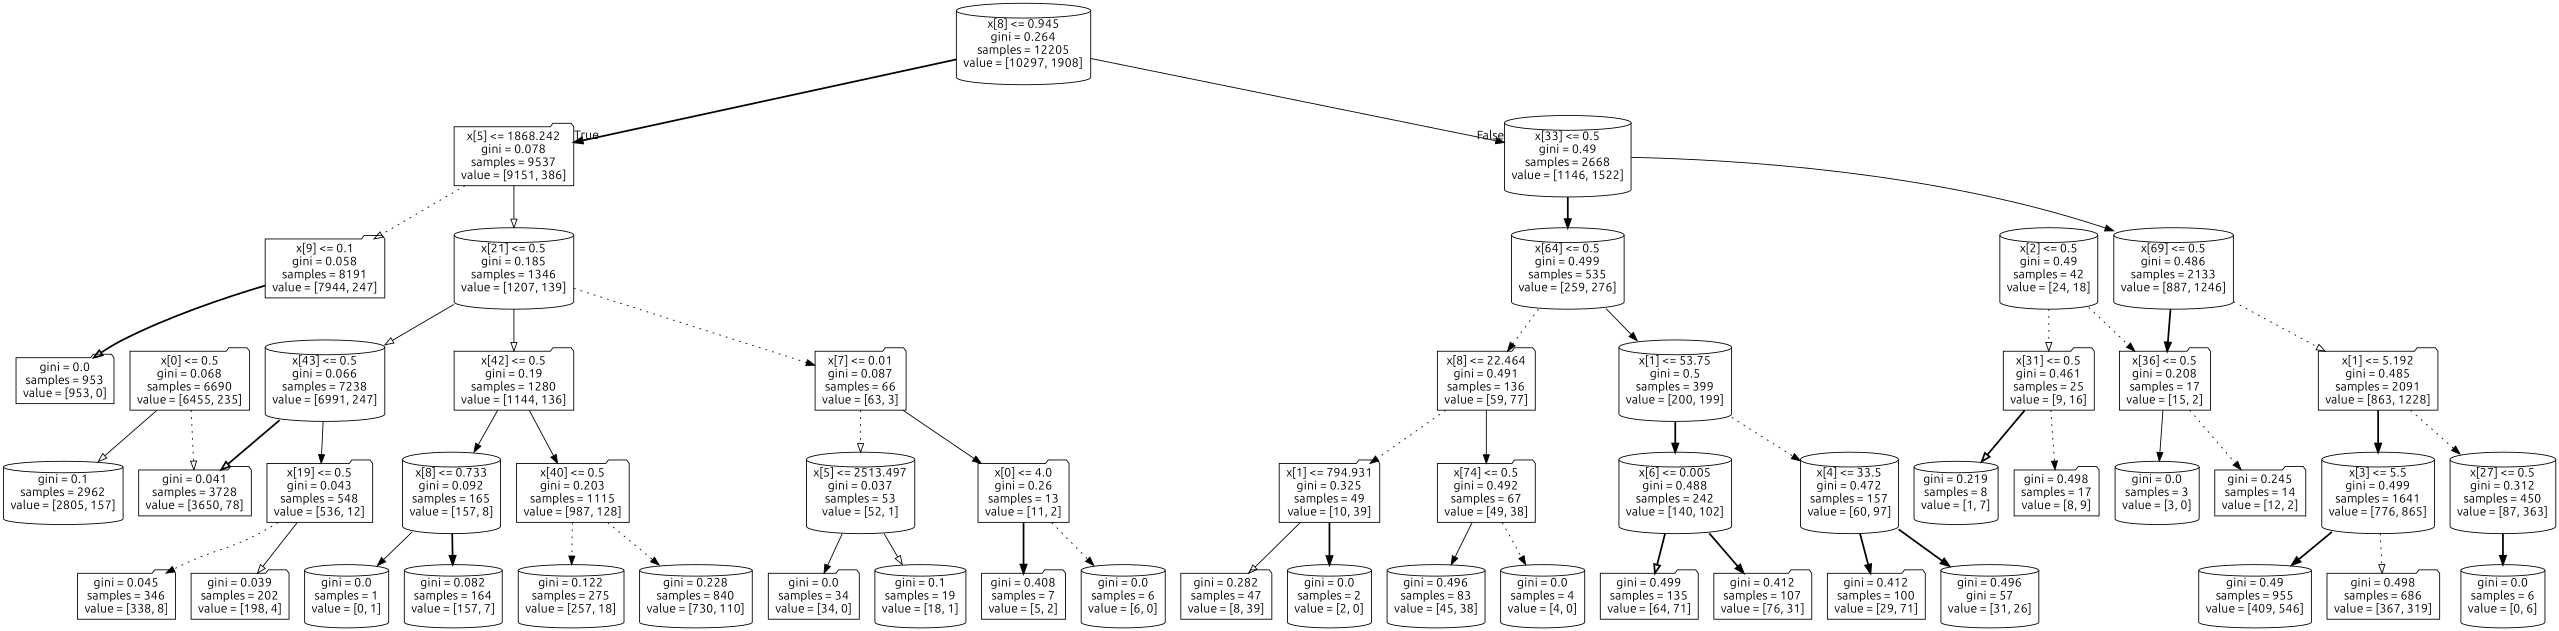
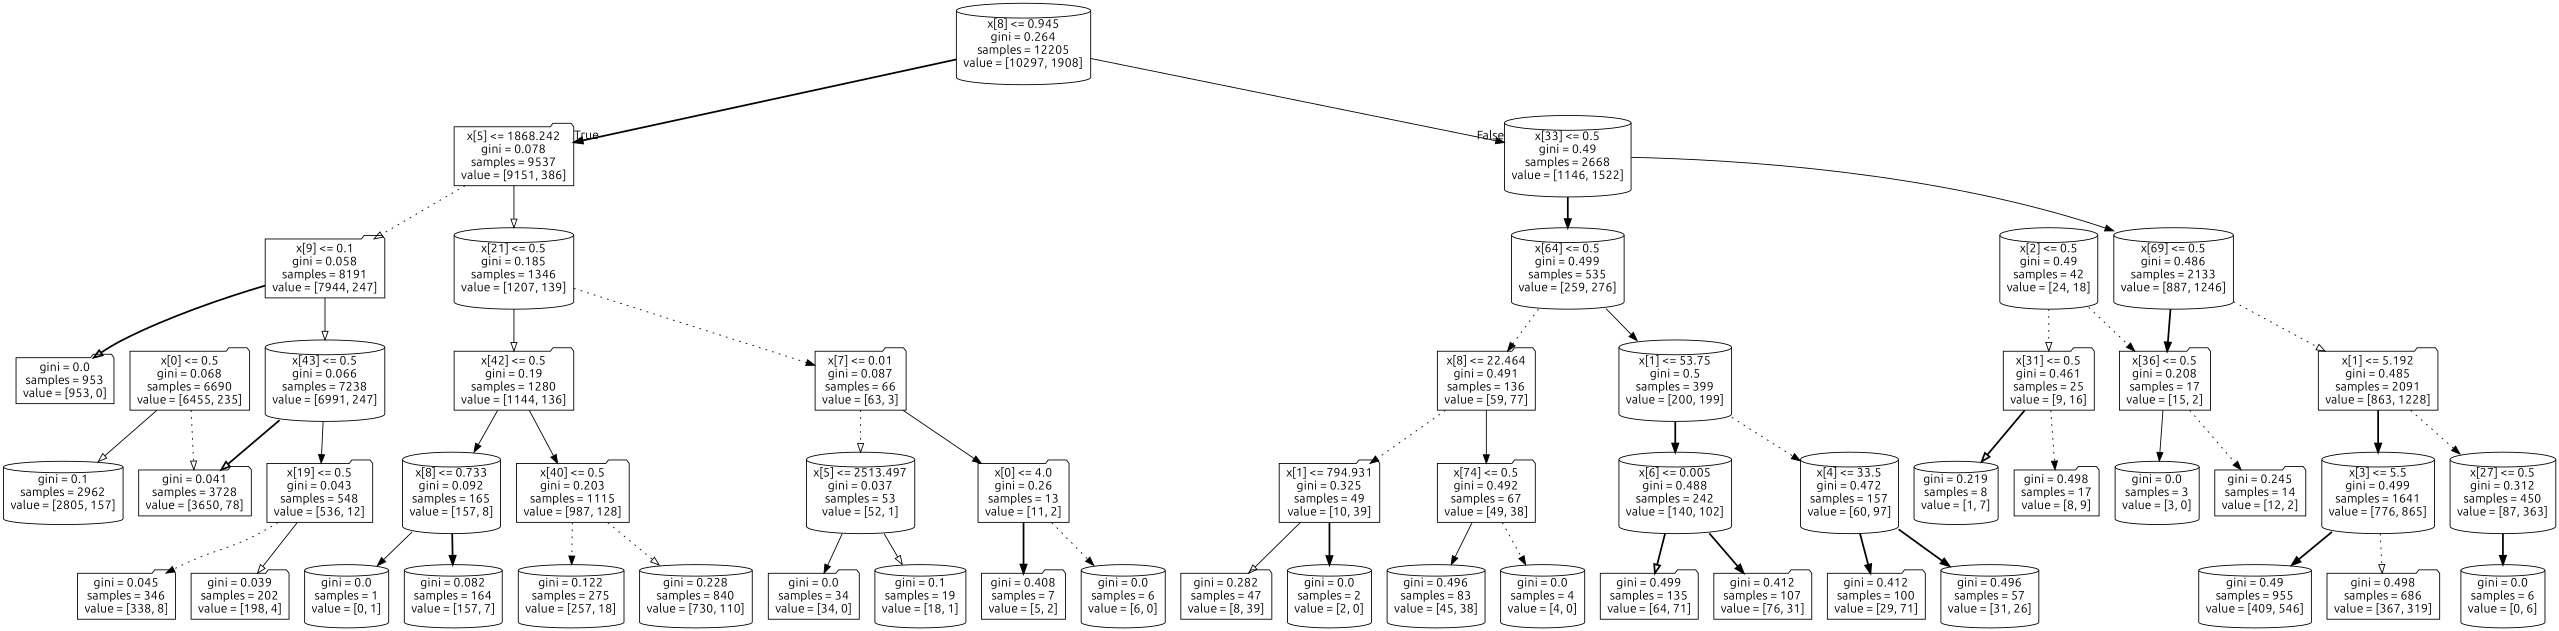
edge "x[21] <= 0.5 gini = 0.185 samples = 1346 value = [1207, 139]" -> "x[43] <= 0.5 gini = 0.066 samples = 7238 value = [6991, 247]": now "x[9] <= 0.1 gini = 0.058 samples = 8191 value = [7944, 247]" -> "x[43] <= 0.5 gini = 0.066 samples = 7238 value = [6991, 247]"
edge "x[40] <= 0.5 gini = 0.203 samples = 1115 value = [987, 128]" -> "gini = 0.228 samples = 840 value = [730, 110]": arrowhead normal -> onormal
node "gini = 0.496 gini = 57 value = [31, 26]": label "gini = 0.496 gini = 57 value = [31, 26]" -> "gini = 0.496 samples = 57 value = [31, 26]"
